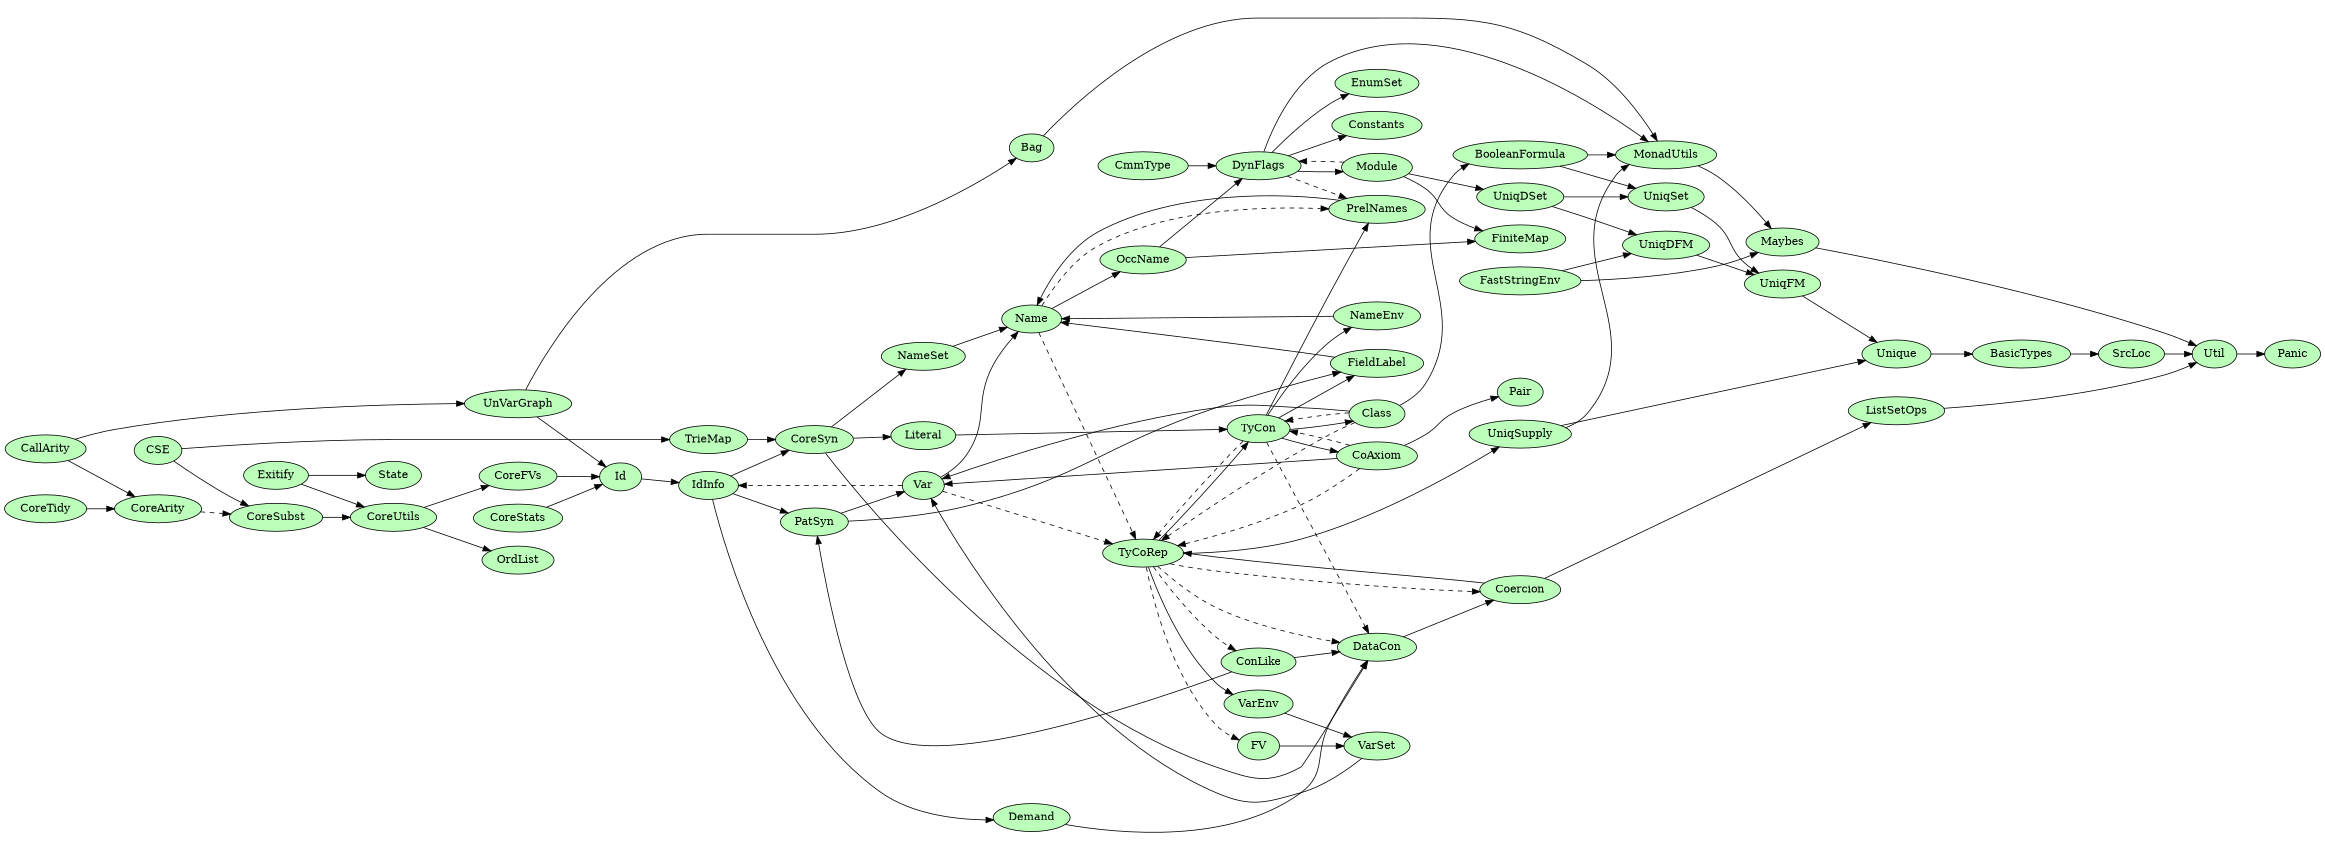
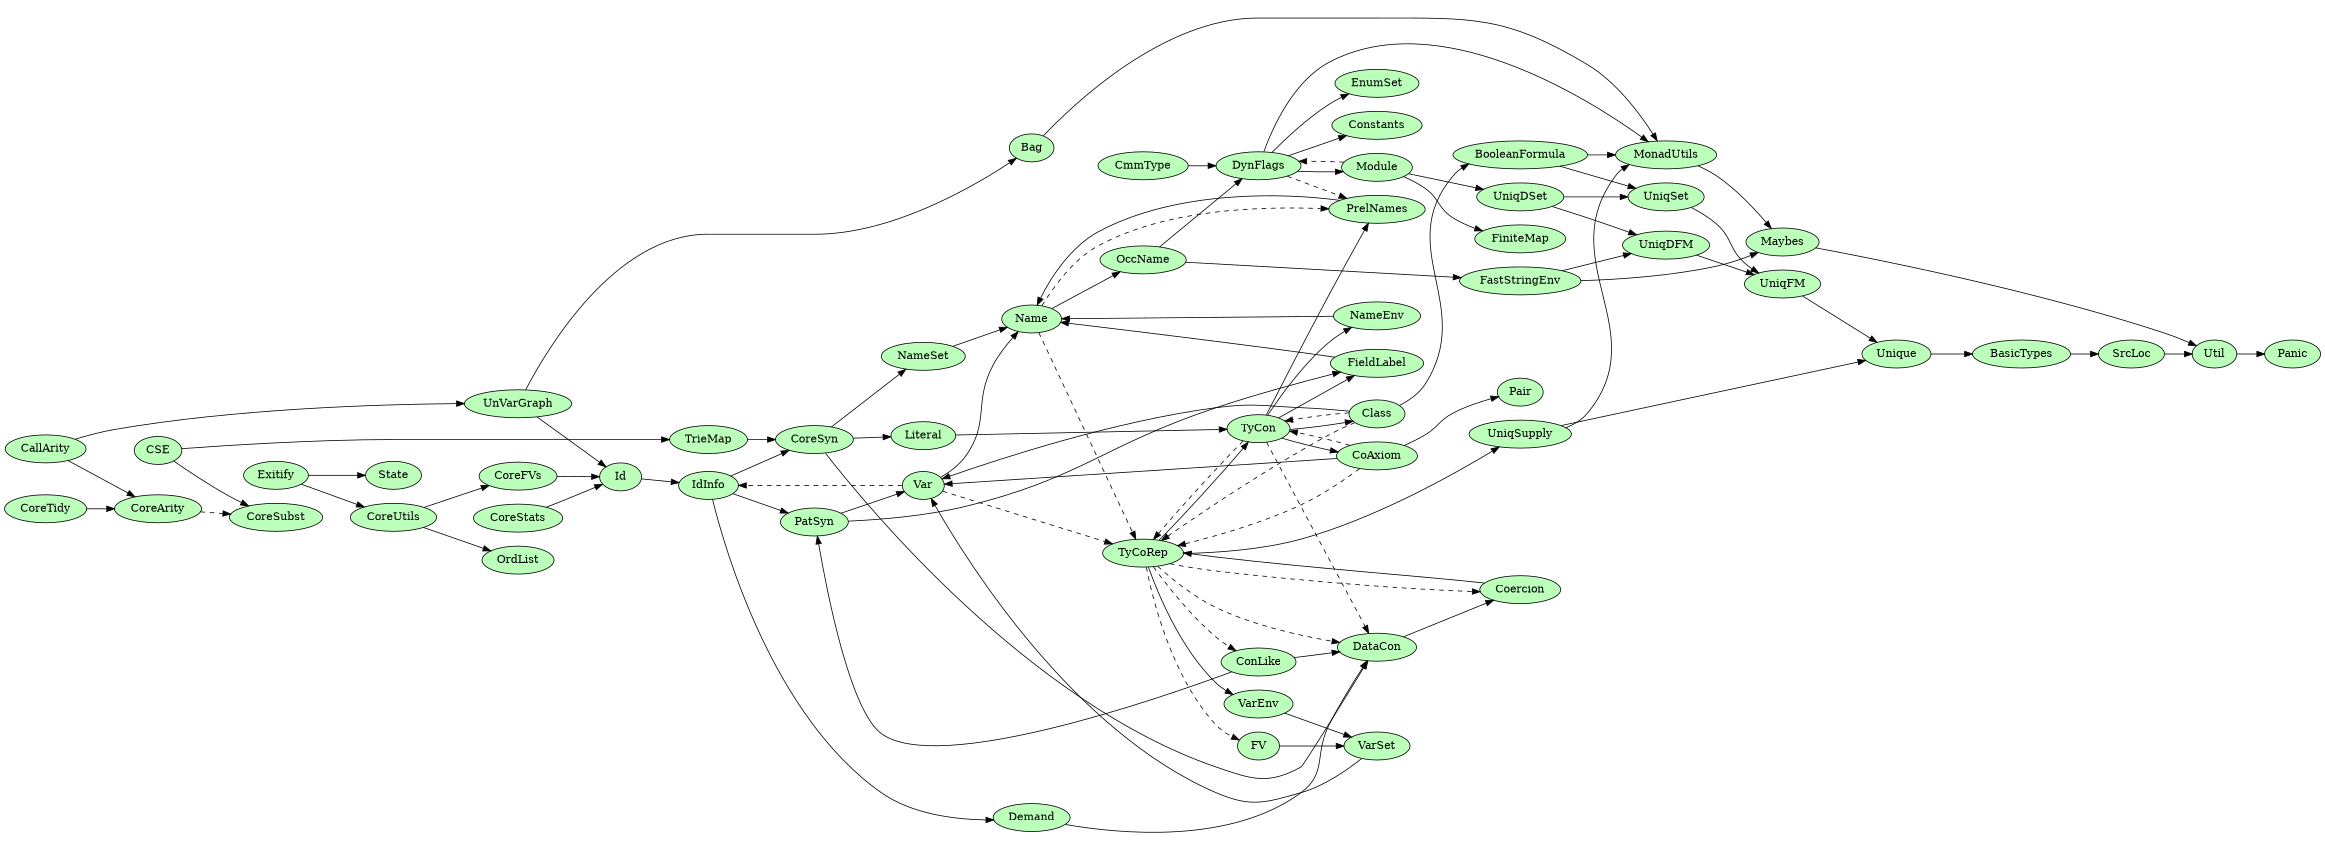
edge "OccName" -> "FiniteMap": now "OccName" -> "FastStringEnv"
node "ListSetOps": removed
edge "CoreSubst" -> "CoreUtils": removed
